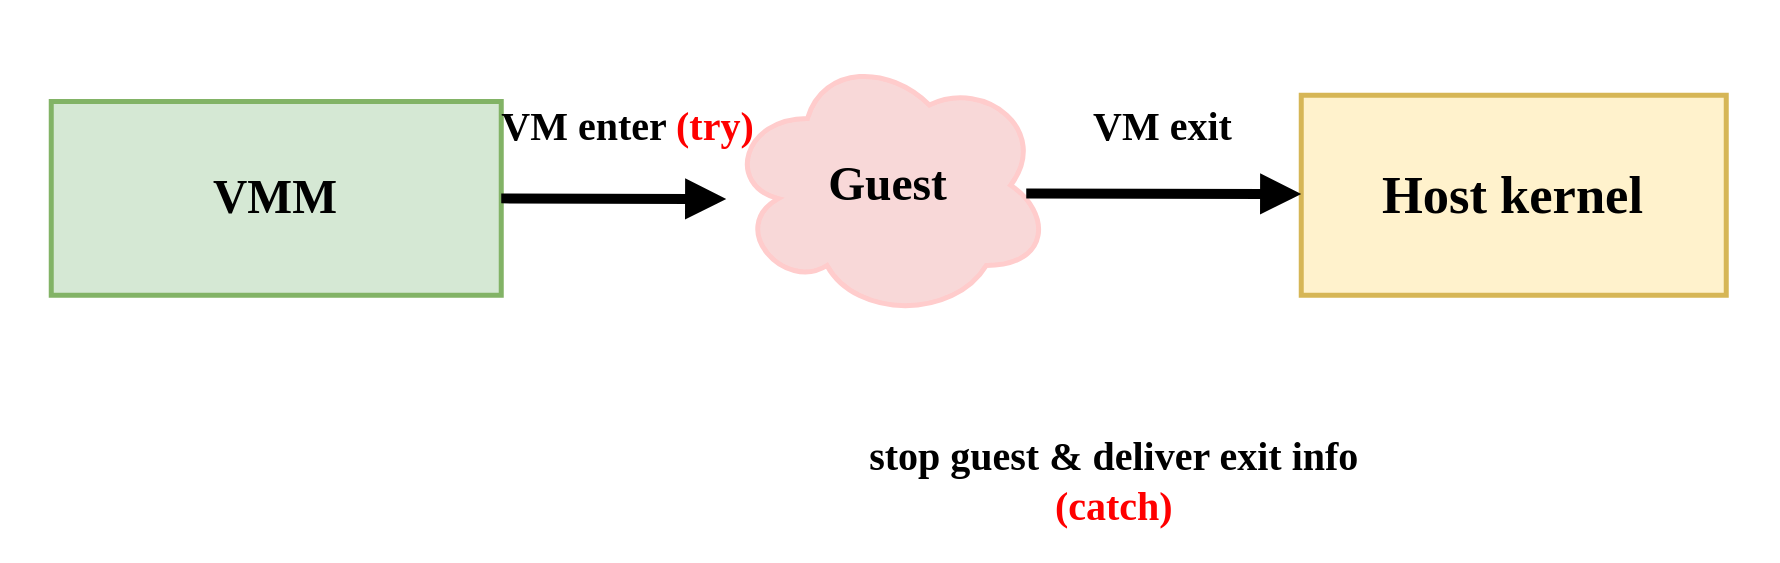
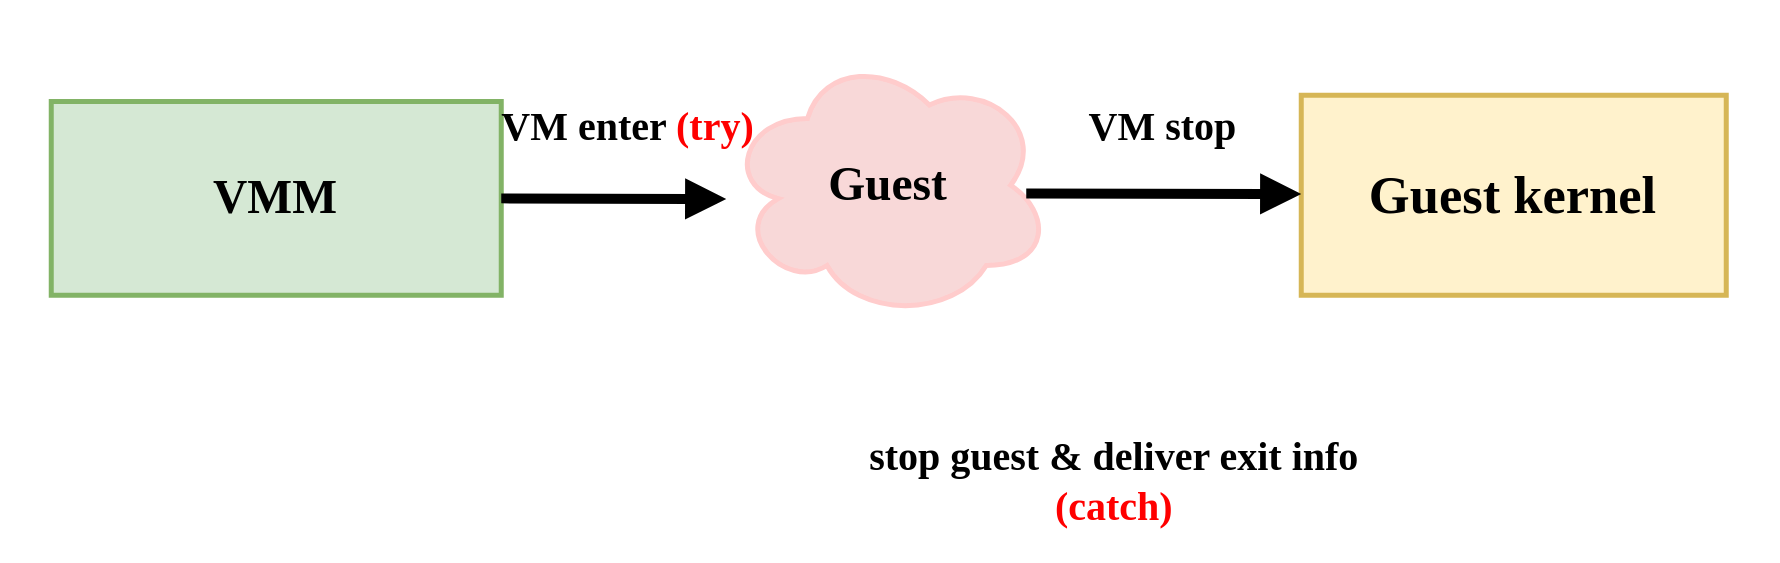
node "VM exit": label "VM exit" -> "VM stop"
node "Host kernel": label "Host kernel" -> "Guest kernel"
